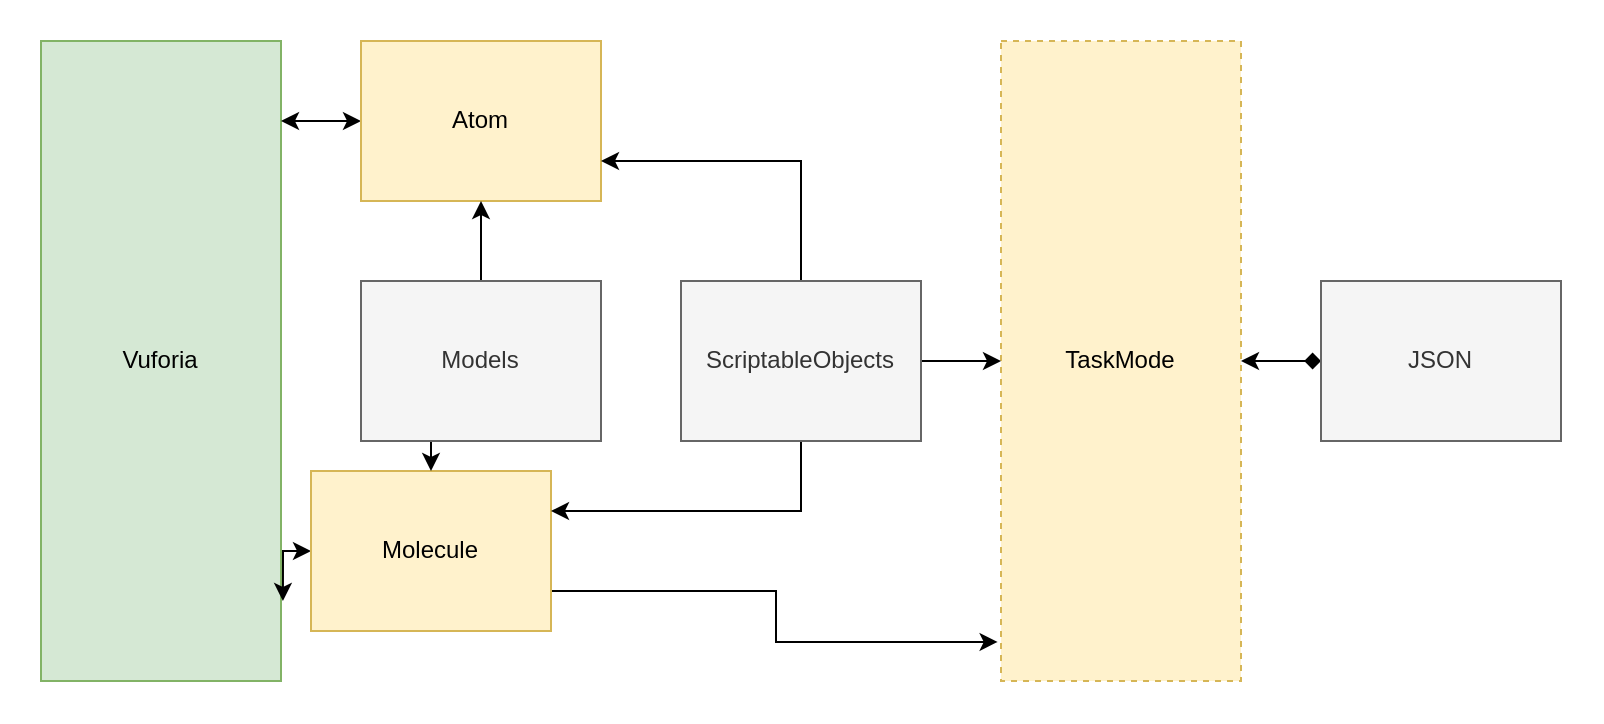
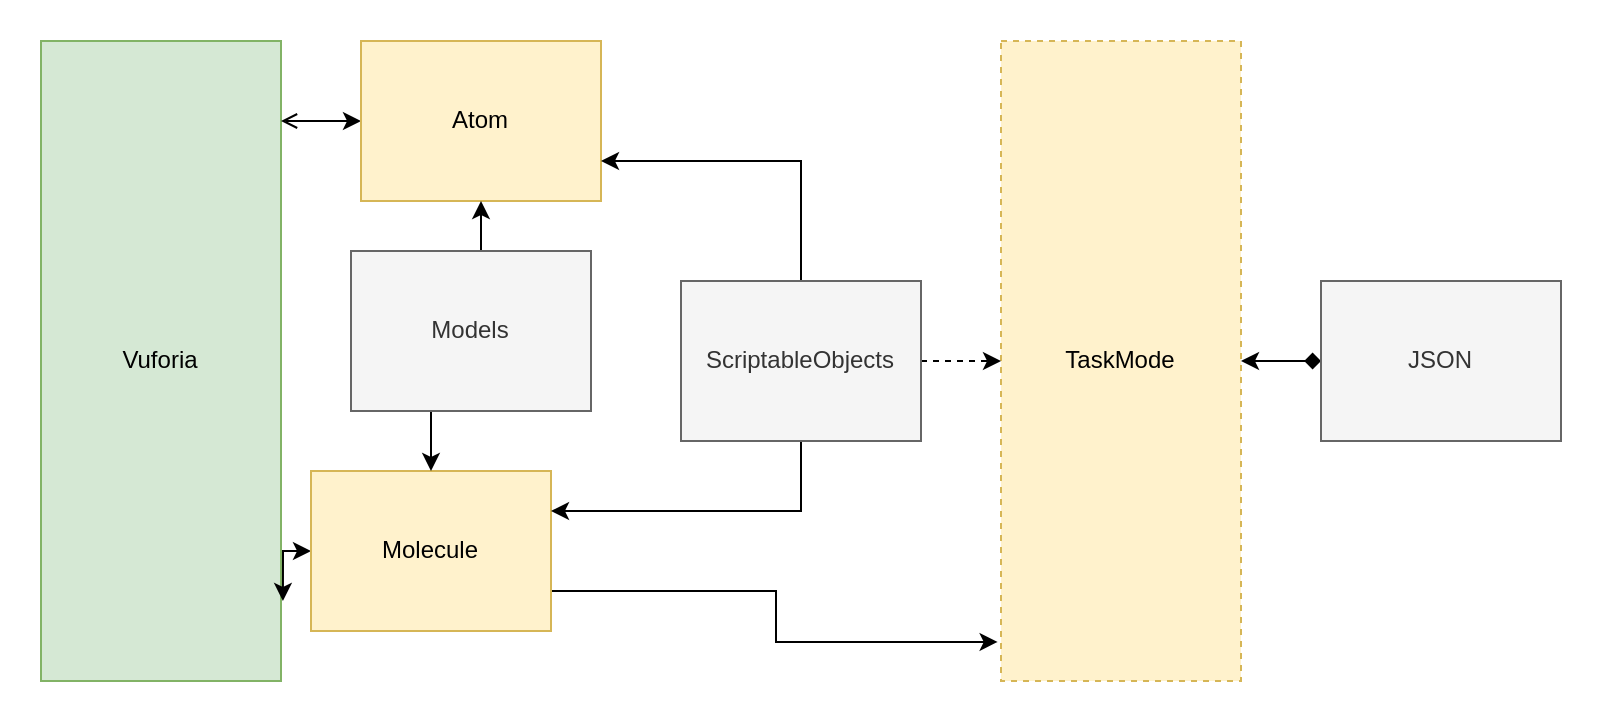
edge "Atom" -- "Vuforia": arrowhead classic -> open
node "Models": moved (481, 361) -> (471, 331)
edge "ScriptableObjects" -> "TaskMode": style solid -> dashed
